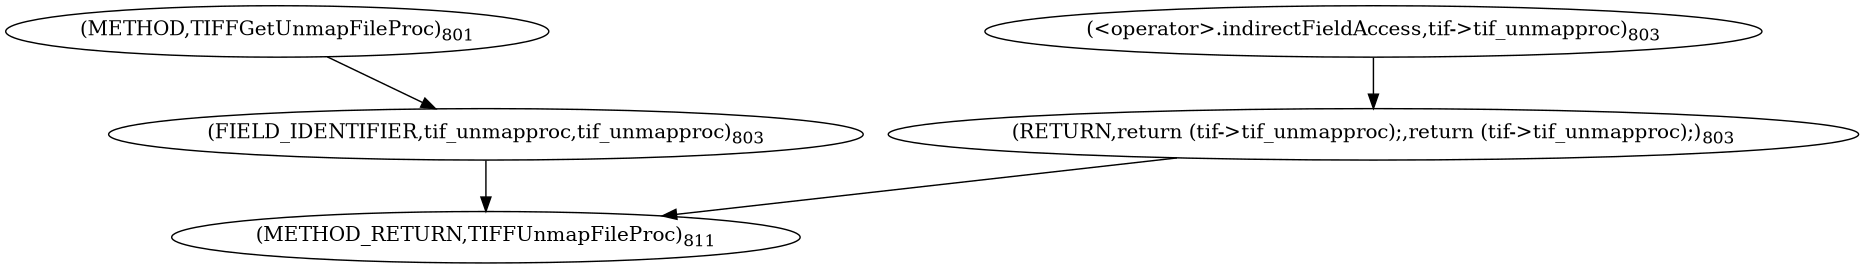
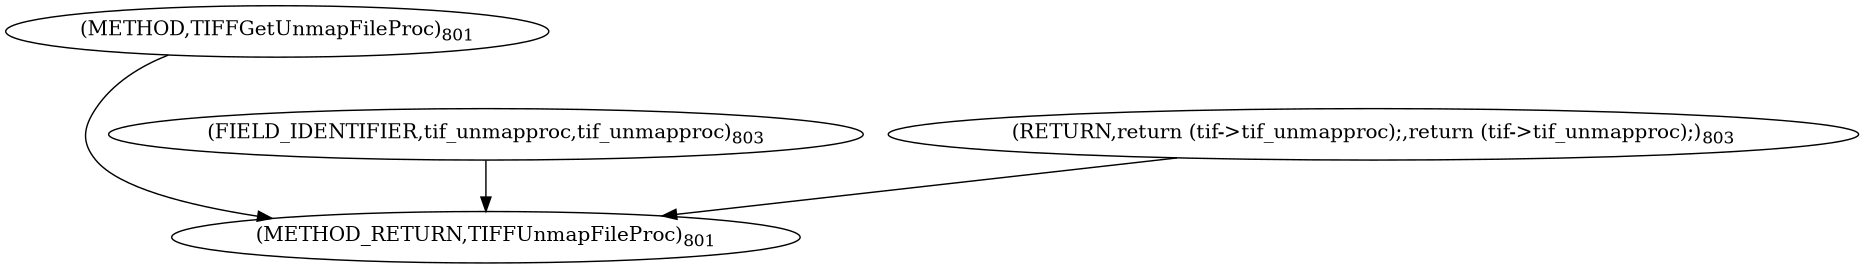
node "(<operator>.indirectFieldAccess,tif->tif_unmapproc)": removed
edge "(METHOD,TIFFGetUnmapFileProc)" -> "(FIELD_IDENTIFIER,tif_unmapproc,tif_unmapproc)": now "(METHOD,TIFFGetUnmapFileProc)" -> "(METHOD_RETURN,TIFFUnmapFileProc)"
node "(METHOD_RETURN,TIFFUnmapFileProc)": text "811" -> "801"
